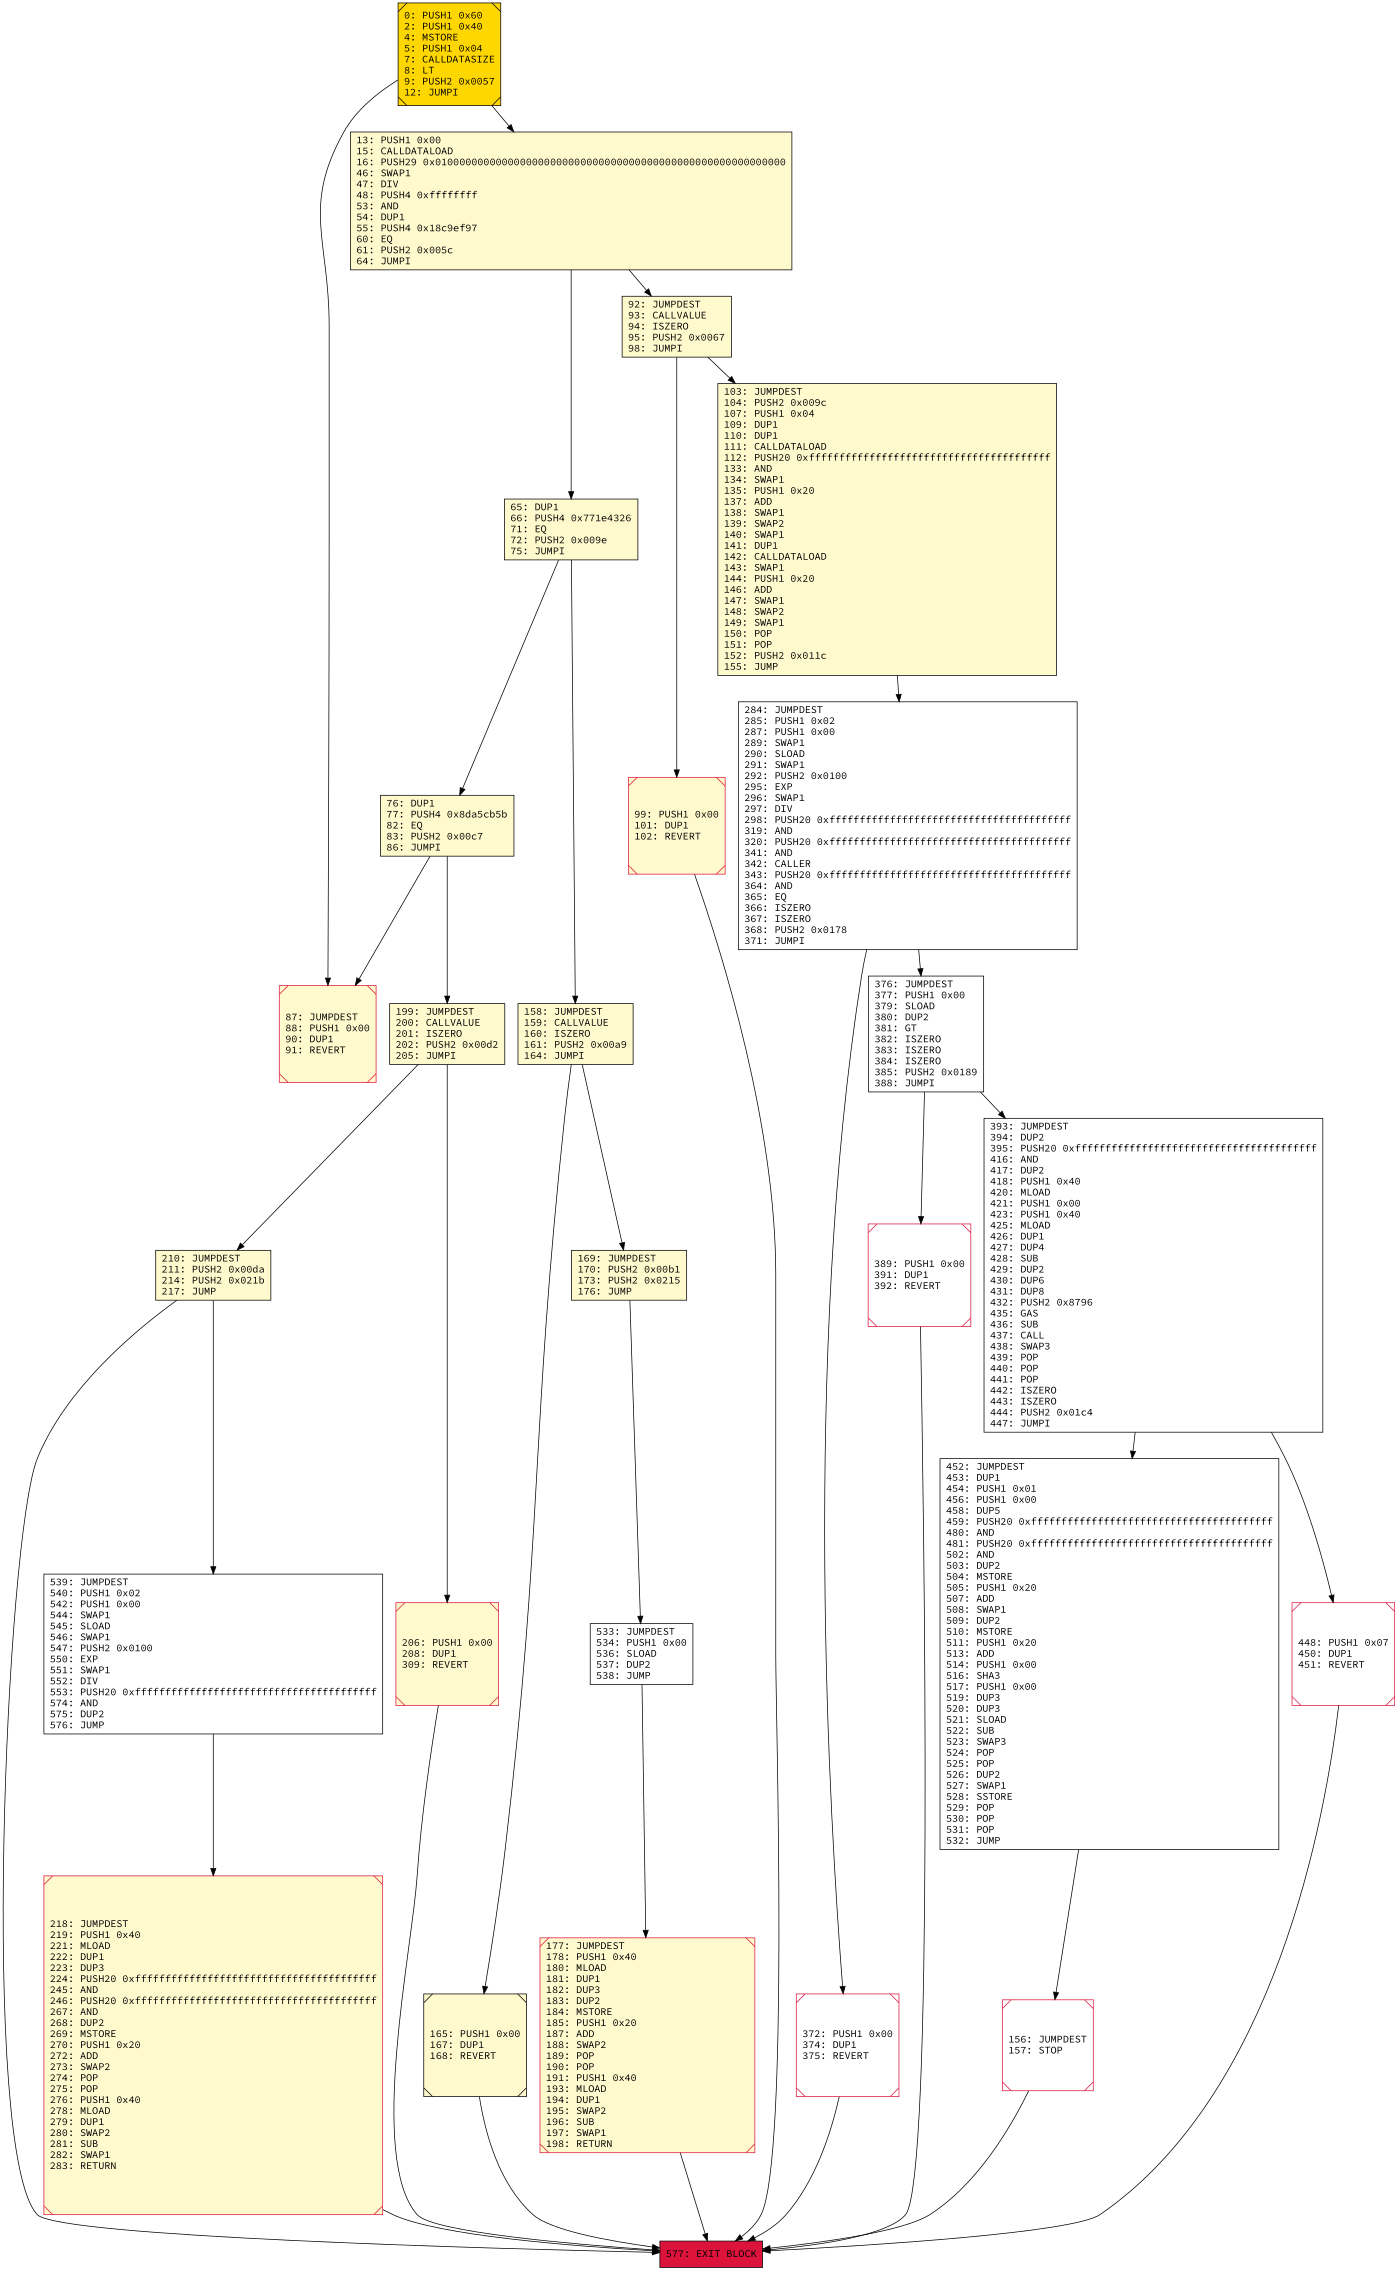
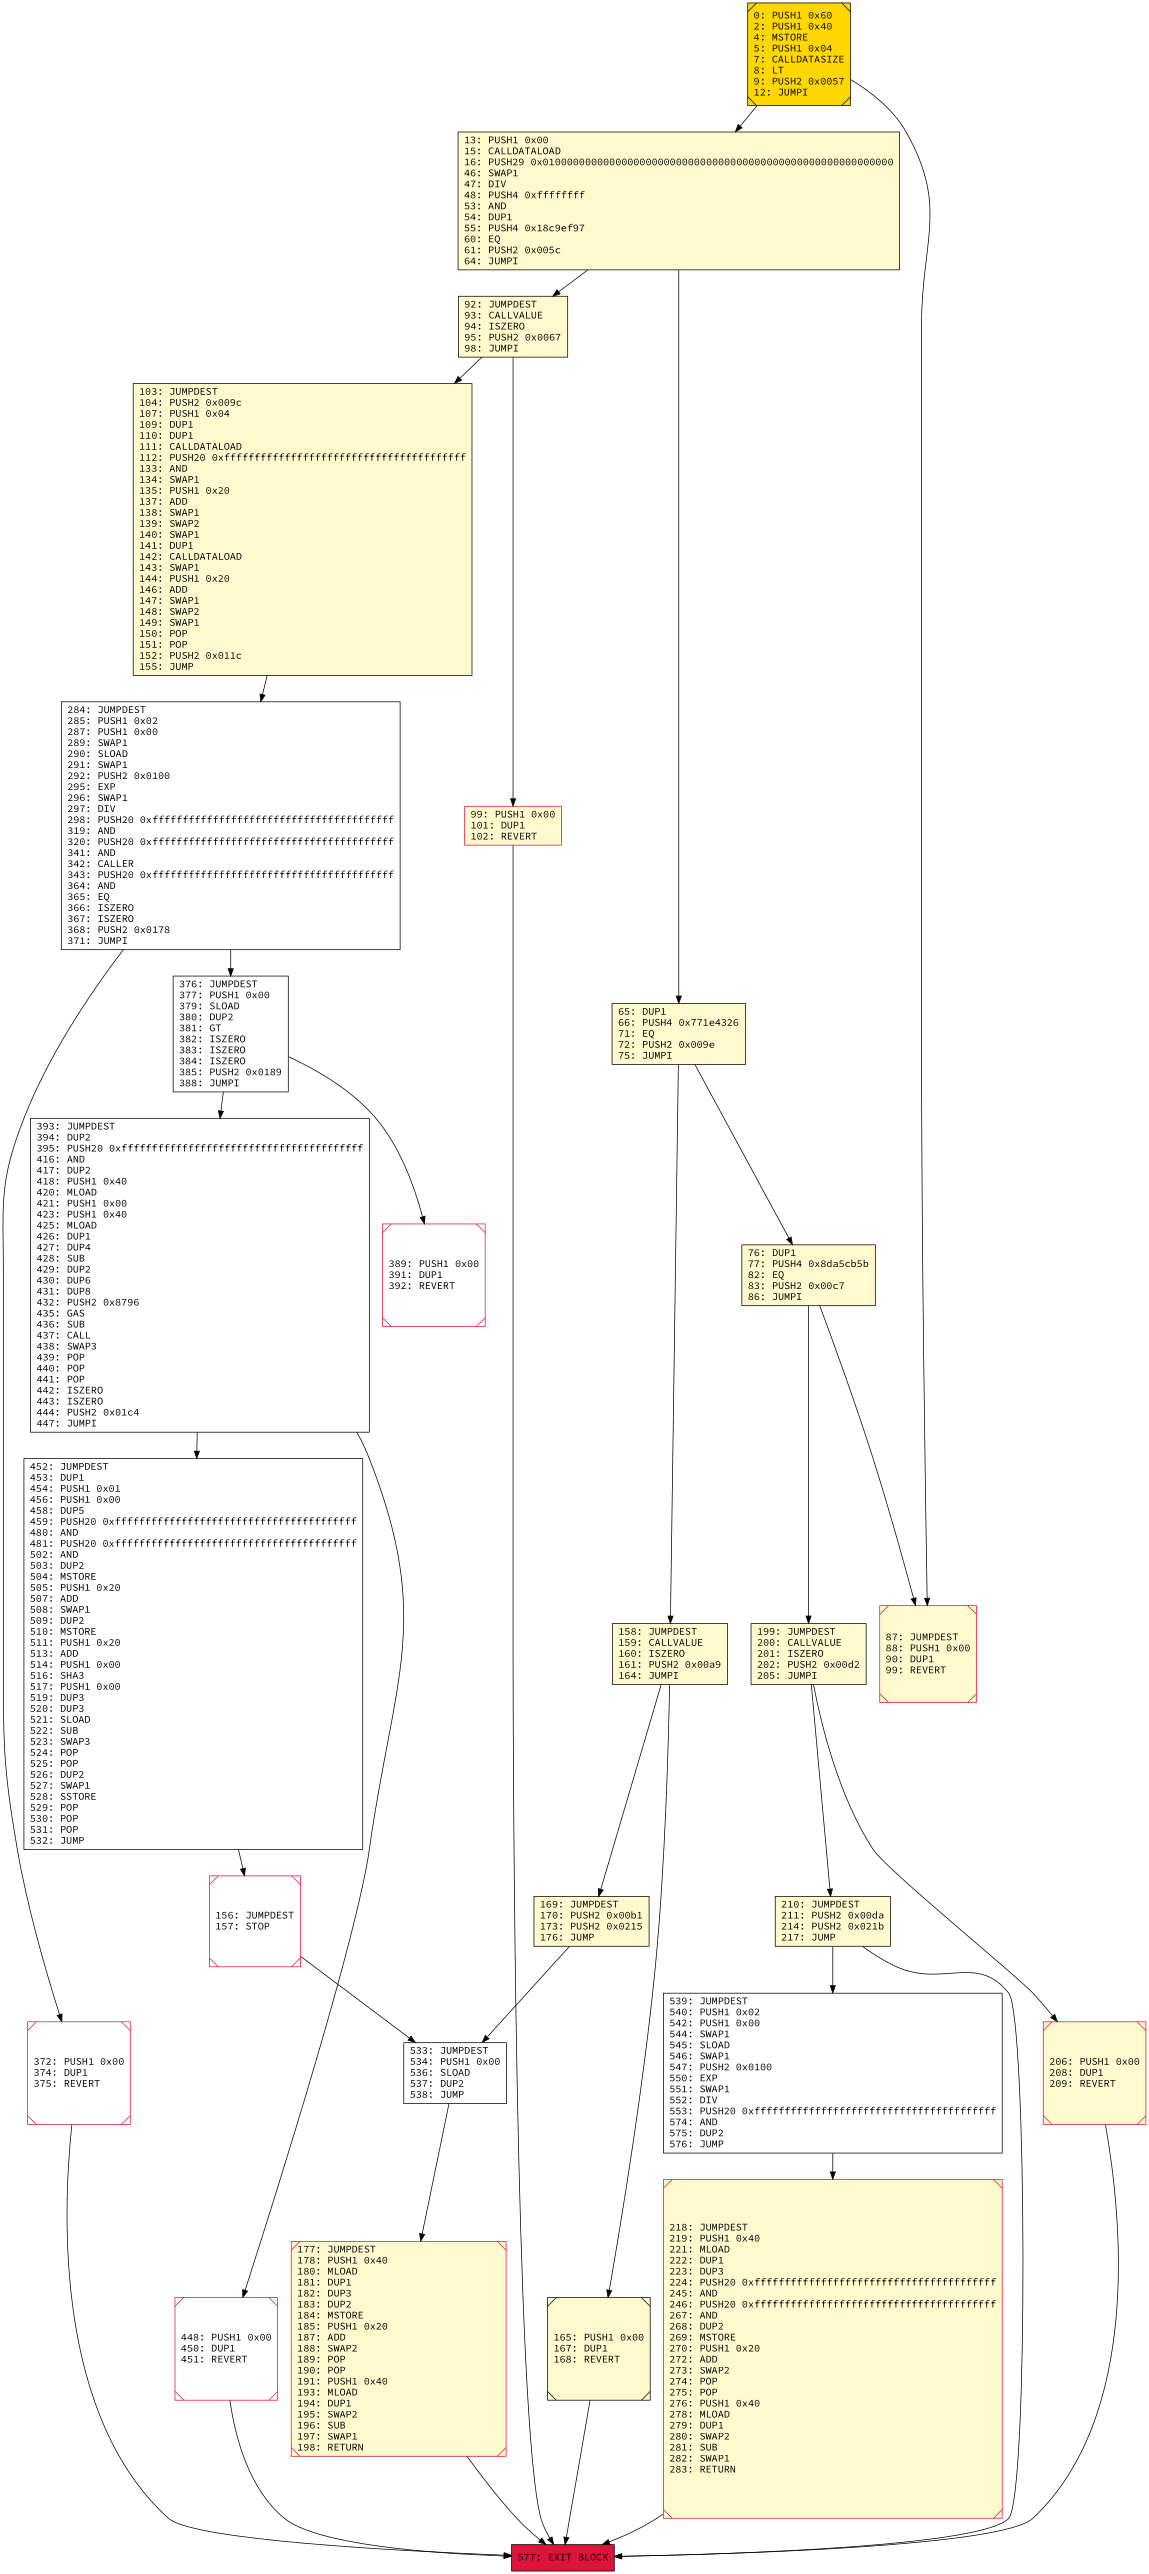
node "99: PUSH1 0x00 101: DUP1 102: REVERT": shape Msquare -> box
node "87: JUMPDEST 88: PUSH1 0x00 90: DUP1 91: REVERT": label "87: JUMPDEST 88: PUSH1 0x00 90: DUP1 91: REVERT" -> "87: JUMPDEST 88: PUSH1 0x00 90: DUP1 99: REVERT"
node "206: PUSH1 0x00 208: DUP1 309: REVERT": label "206: PUSH1 0x00 208: DUP1 309: REVERT" -> "206: PUSH1 0x00 208: DUP1 209: REVERT"
node "448: PUSH1 0x07 450: DUP1 451: REVERT": label "448: PUSH1 0x07 450: DUP1 451: REVERT" -> "448: PUSH1 0x00 450: DUP1 451: REVERT"
edge "389: PUSH1 0x00 391: DUP1 392: REVERT" -> "577: EXIT BLOCK": removed
edge "156: JUMPDEST 157: STOP" -> "577: EXIT BLOCK": now "156: JUMPDEST 157: STOP" -> "533: JUMPDEST 534: PUSH1 0x00 536: SLOAD 537: DUP2 538: JUMP"
